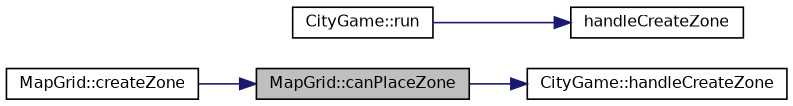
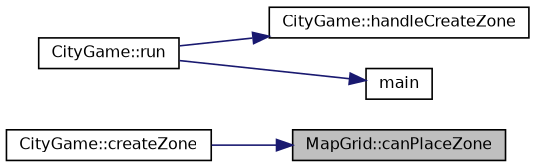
node "handleCreateZone": label "handleCreateZone" -> "main"
node "MapGrid::createZone": label "MapGrid::createZone" -> "CityGame::createZone"
edge "MapGrid::canPlaceZone" -> "CityGame::handleCreateZone": now "CityGame::run" -> "CityGame::handleCreateZone"
